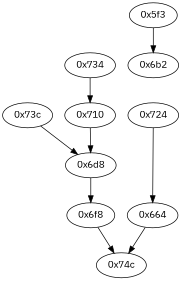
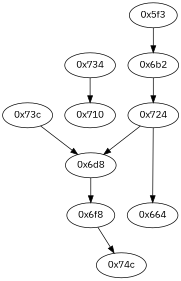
edge "0x6b2" -> "0x724": added
edge "0x710" -> "0x6d8": now "0x724" -> "0x6d8"
edge "0x664" -> "0x74c": removed
